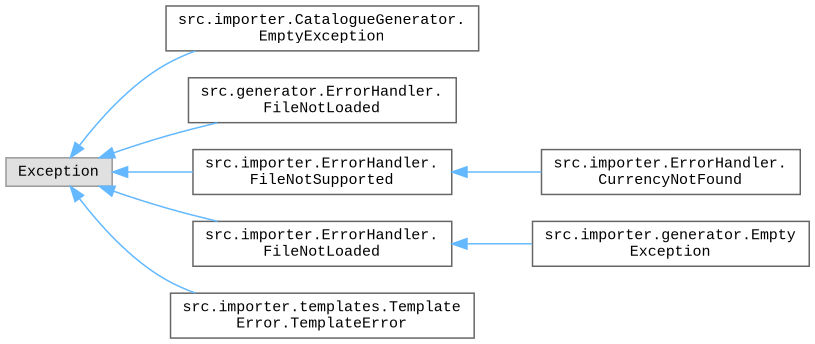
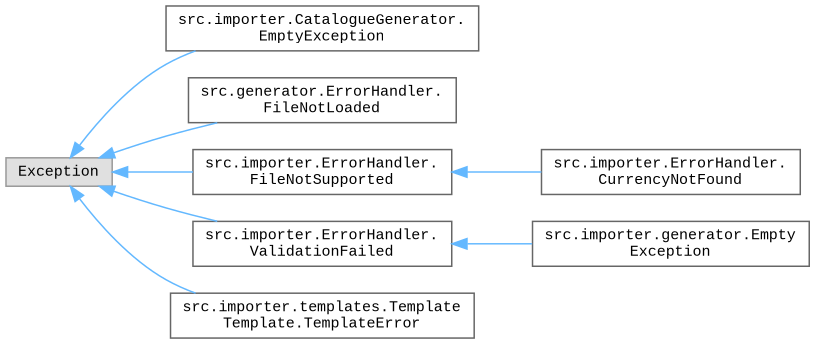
node "src.importer.ErrorHandler. FileNotLoaded": label "src.importer.ErrorHandler. FileNotLoaded" -> "src.importer.ErrorHandler. ValidationFailed"
node "src.importer.templates.Template Error.TemplateError": label "src.importer.templates.Template Error.TemplateError" -> "src.importer.templates.Template Template.TemplateError"
